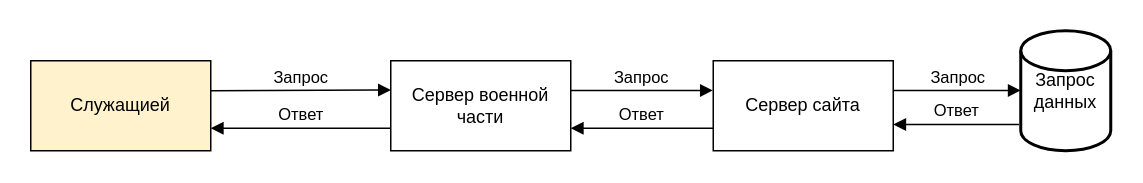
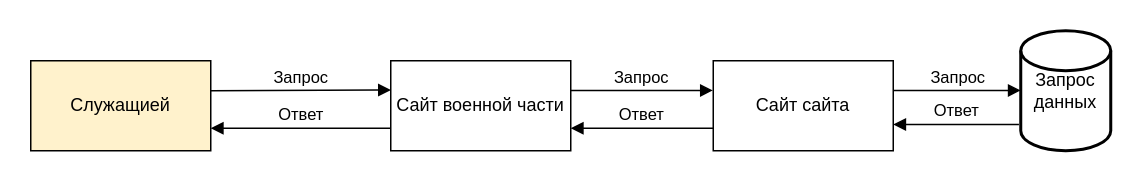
node "Сервер военной части": label "Сервер военной части" -> "Сайт военной части"
node "Сервер сайта": label "Сервер сайта" -> "Сайт сайта"
